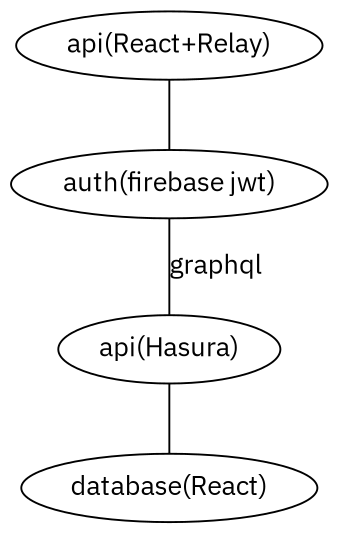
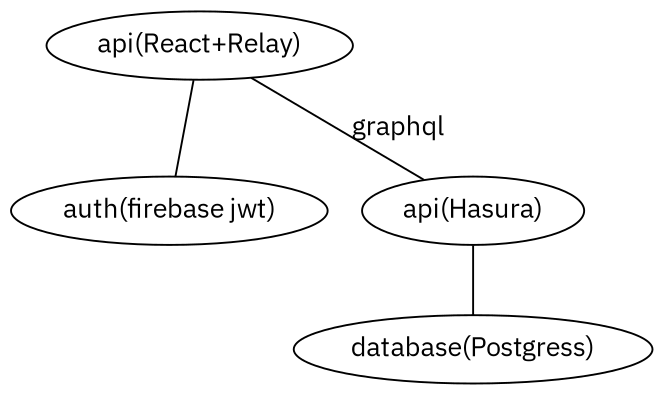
edge "auth(firebase jwt)" -- "api(Hasura)": now "api(React+Relay)" -- "api(Hasura)"
node "database(React)": label "database(React)" -> "database(Postgress)"
